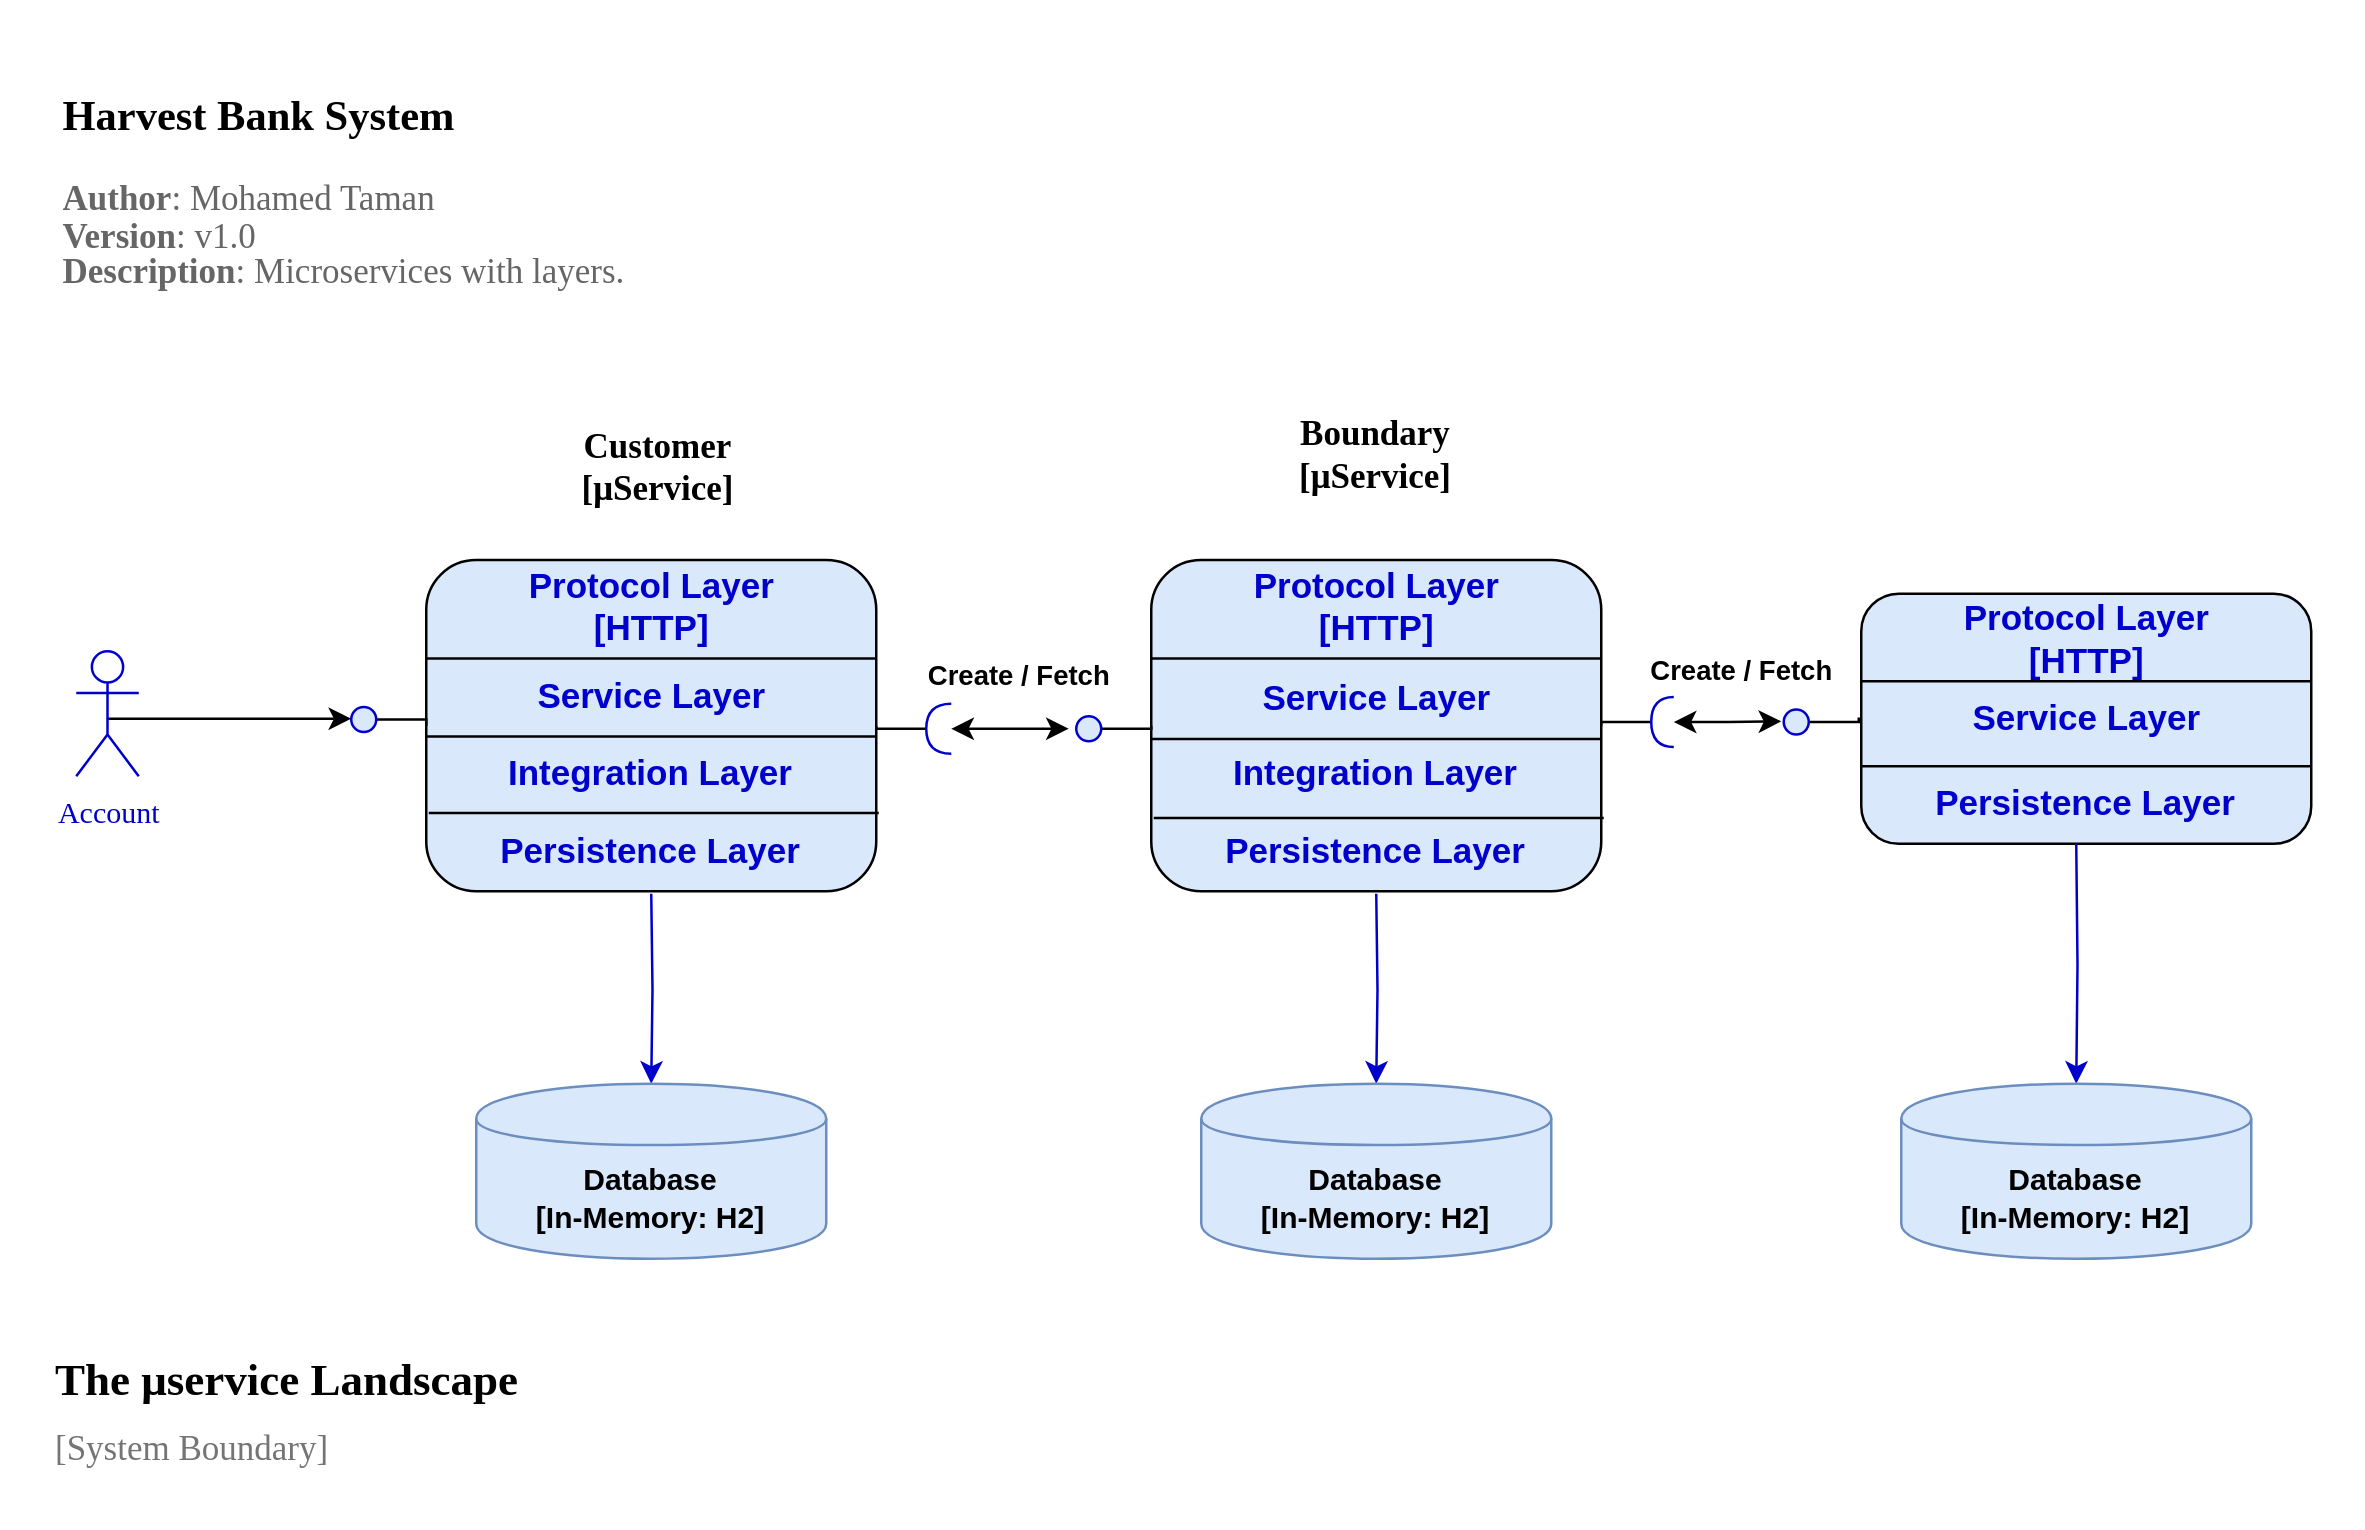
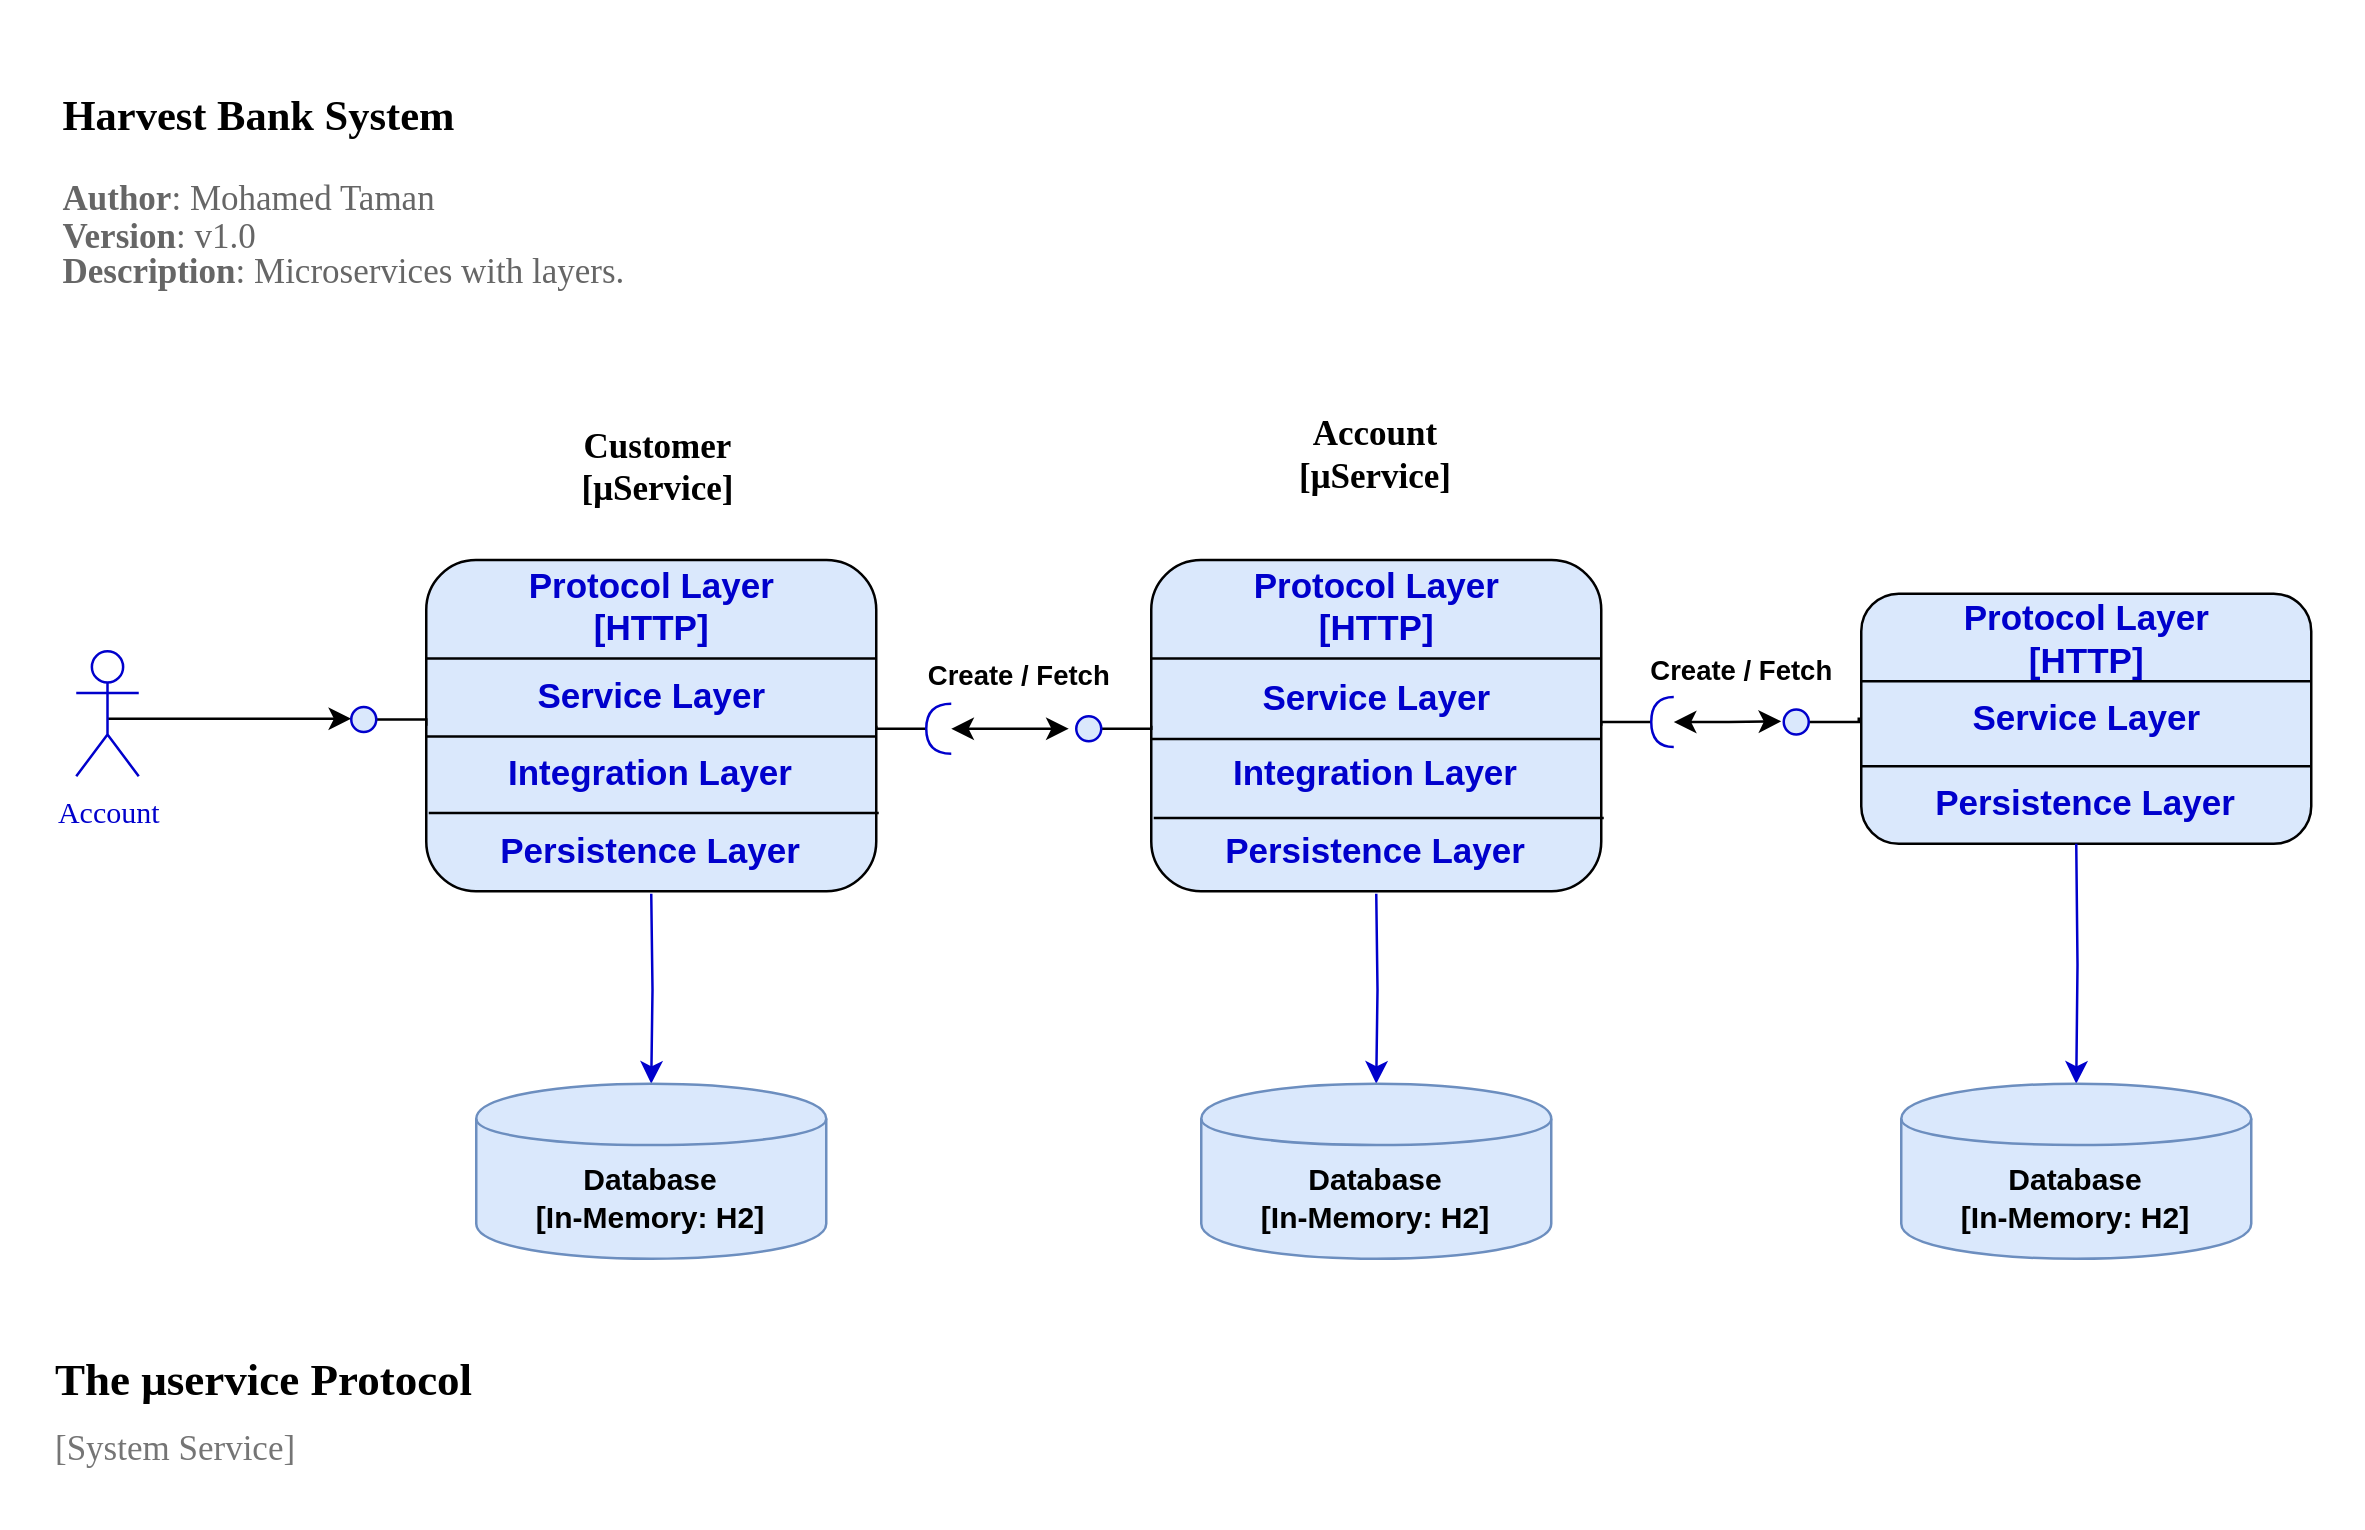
node "Boundary[μService]": label "Boundary[μService]" -> "Account[μService]"
node "The μservice Landscape": label "The μservice Landscape" -> "The μservice Protocol"
node "[System Boundary]": label "[System Boundary]" -> "[System Service]"
